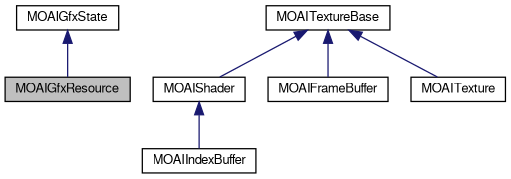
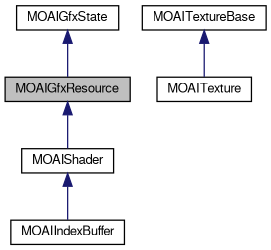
edge "MOAIShader" -> "MOAITextureBase": now "MOAIShader" -> "MOAIGfxResource"
node "MOAIFrameBuffer": removed
